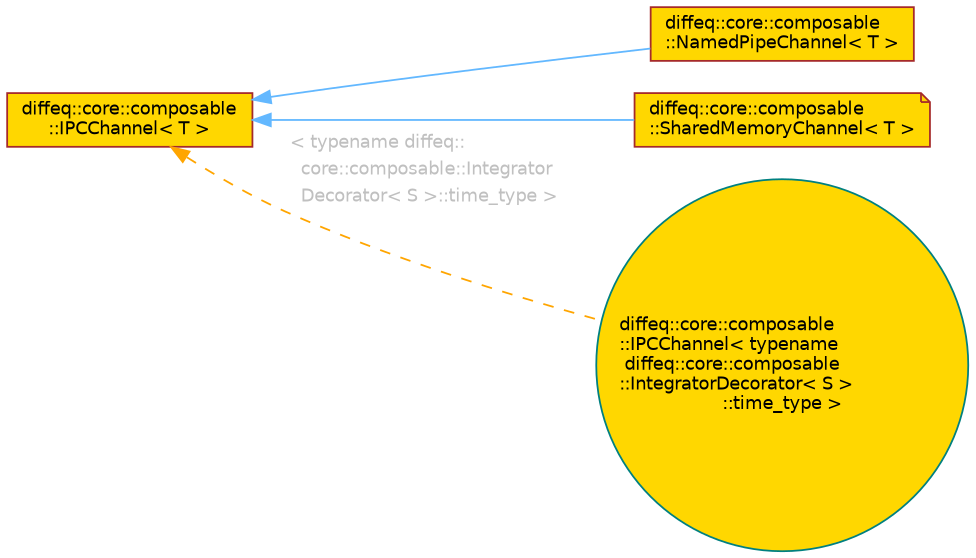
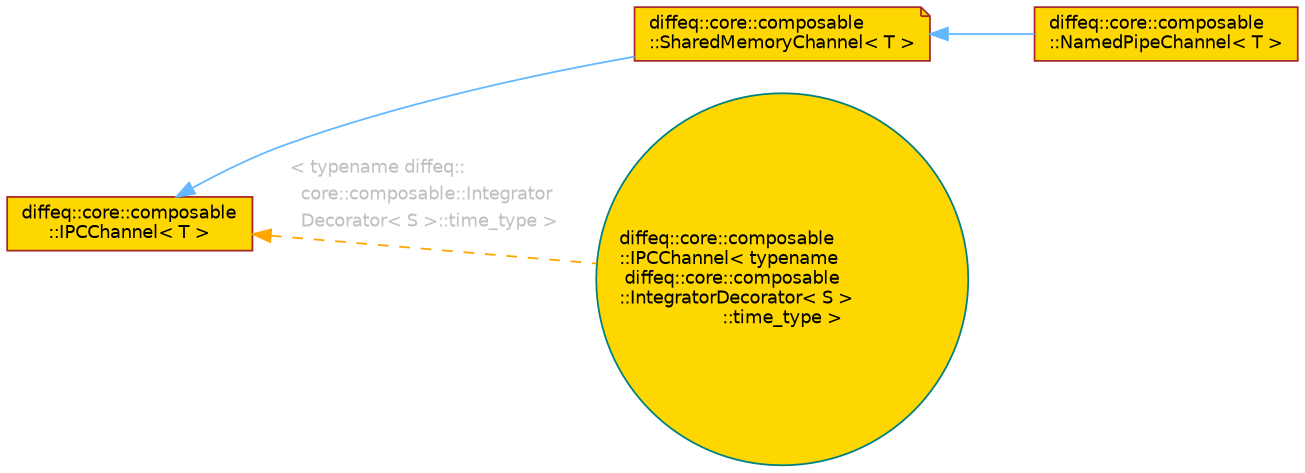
edge "diffeq::core::composable ::NamedPipeChannel< T >" -> "diffeq::core::composable ::IPCChannel< T >": now "diffeq::core::composable ::NamedPipeChannel< T >" -> "diffeq::core::composable ::SharedMemoryChannel< T >"
